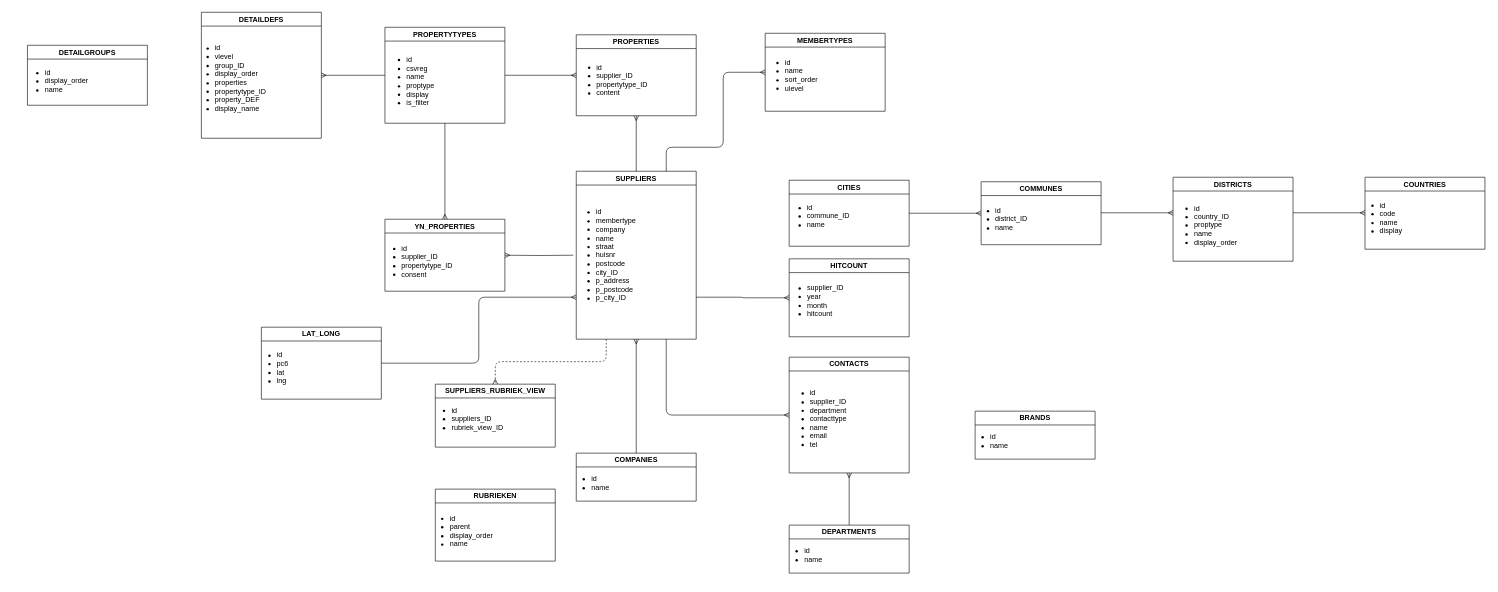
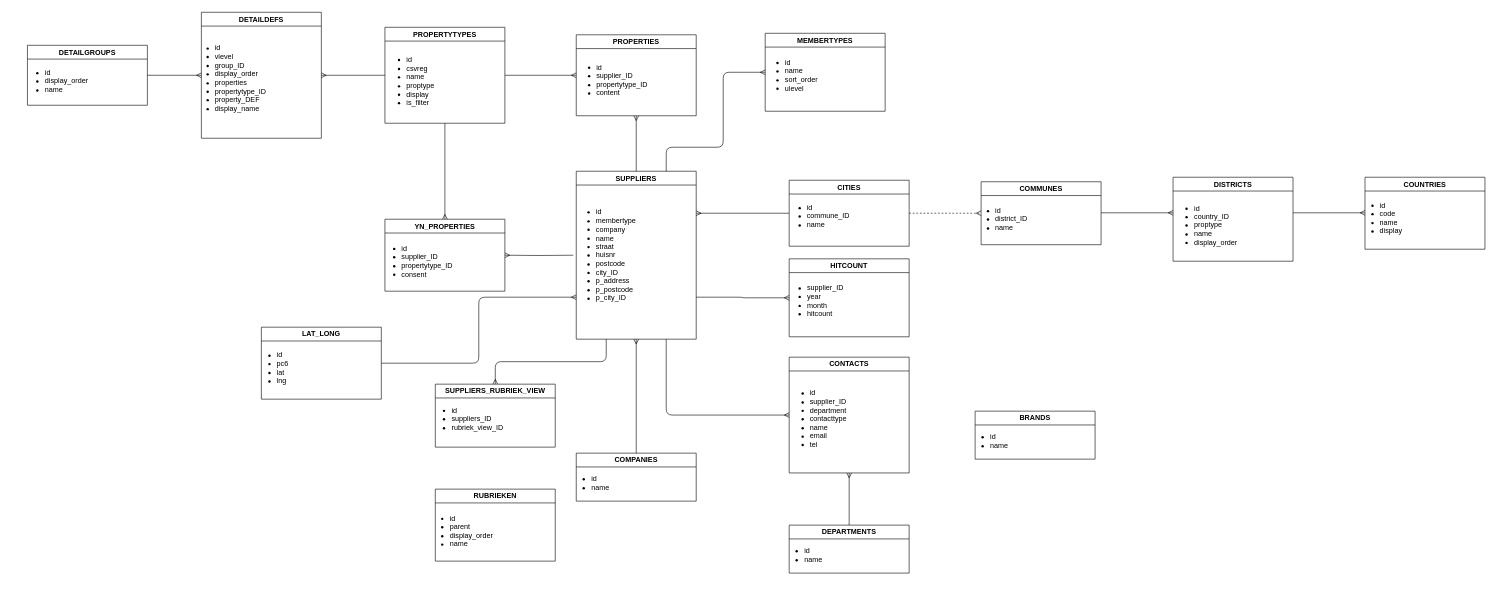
edge "DETAILGROUPS" -> "DETAILDEFS": added
edge "CITIES" -> "SUPPLIERS": added
edge "CITIES" -> "COMMUNES": style solid -> dashed
edge "SUPPLIERS" -> "SUPPLIERS_RUBRIEK_VIEW": style dashed -> solid
